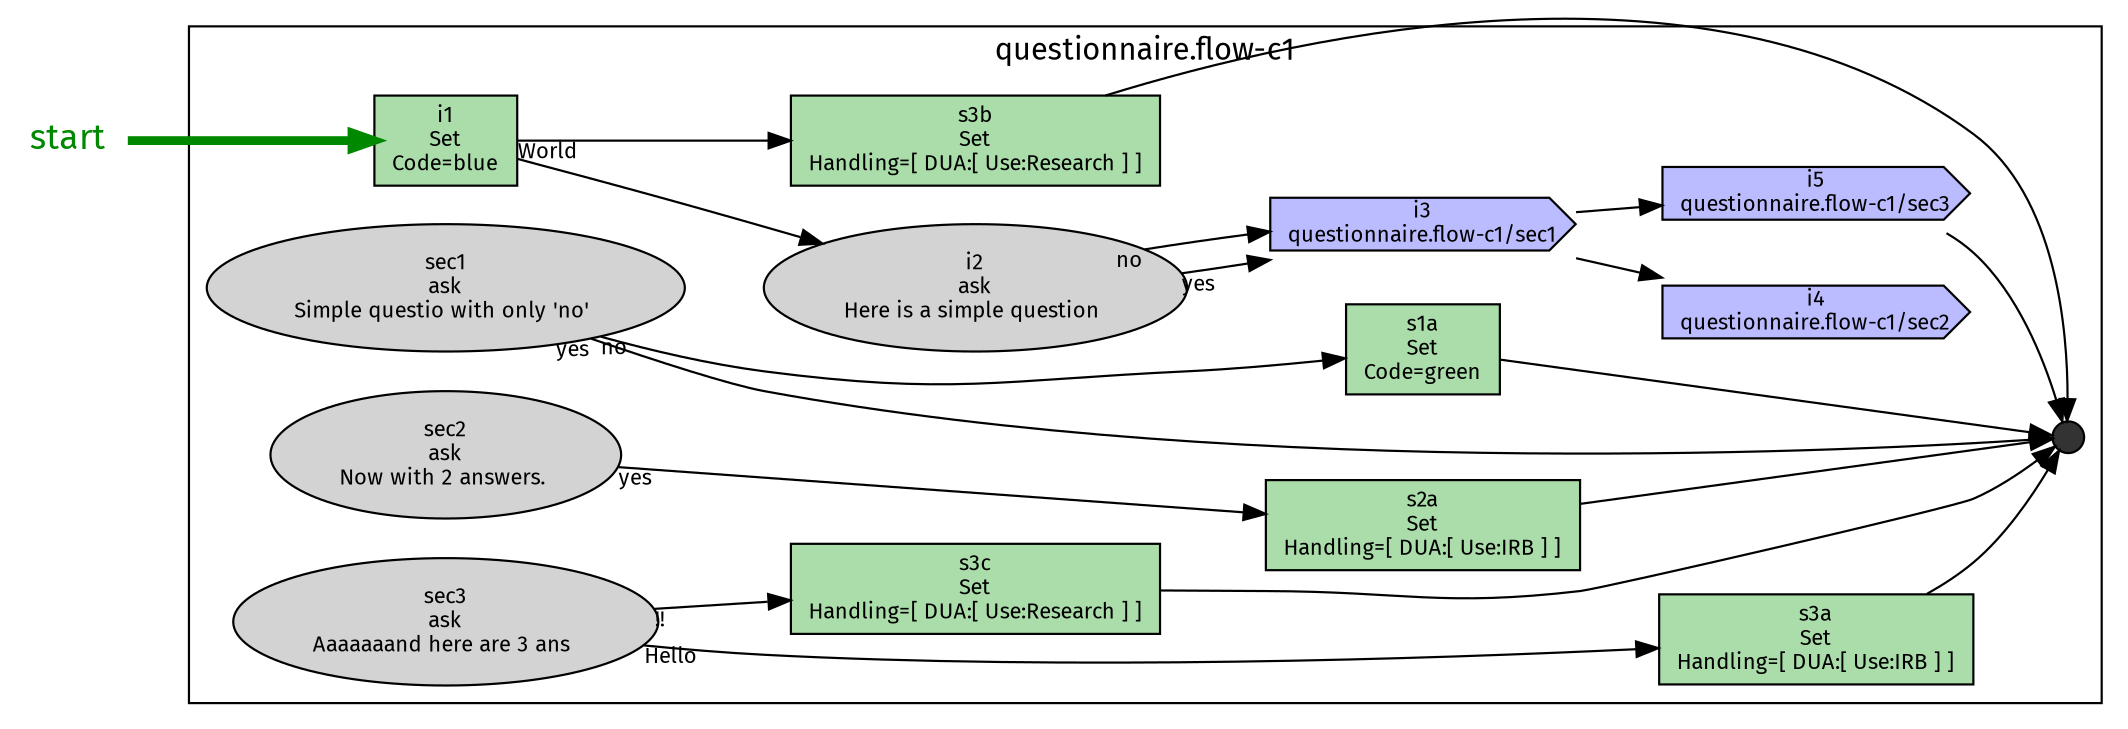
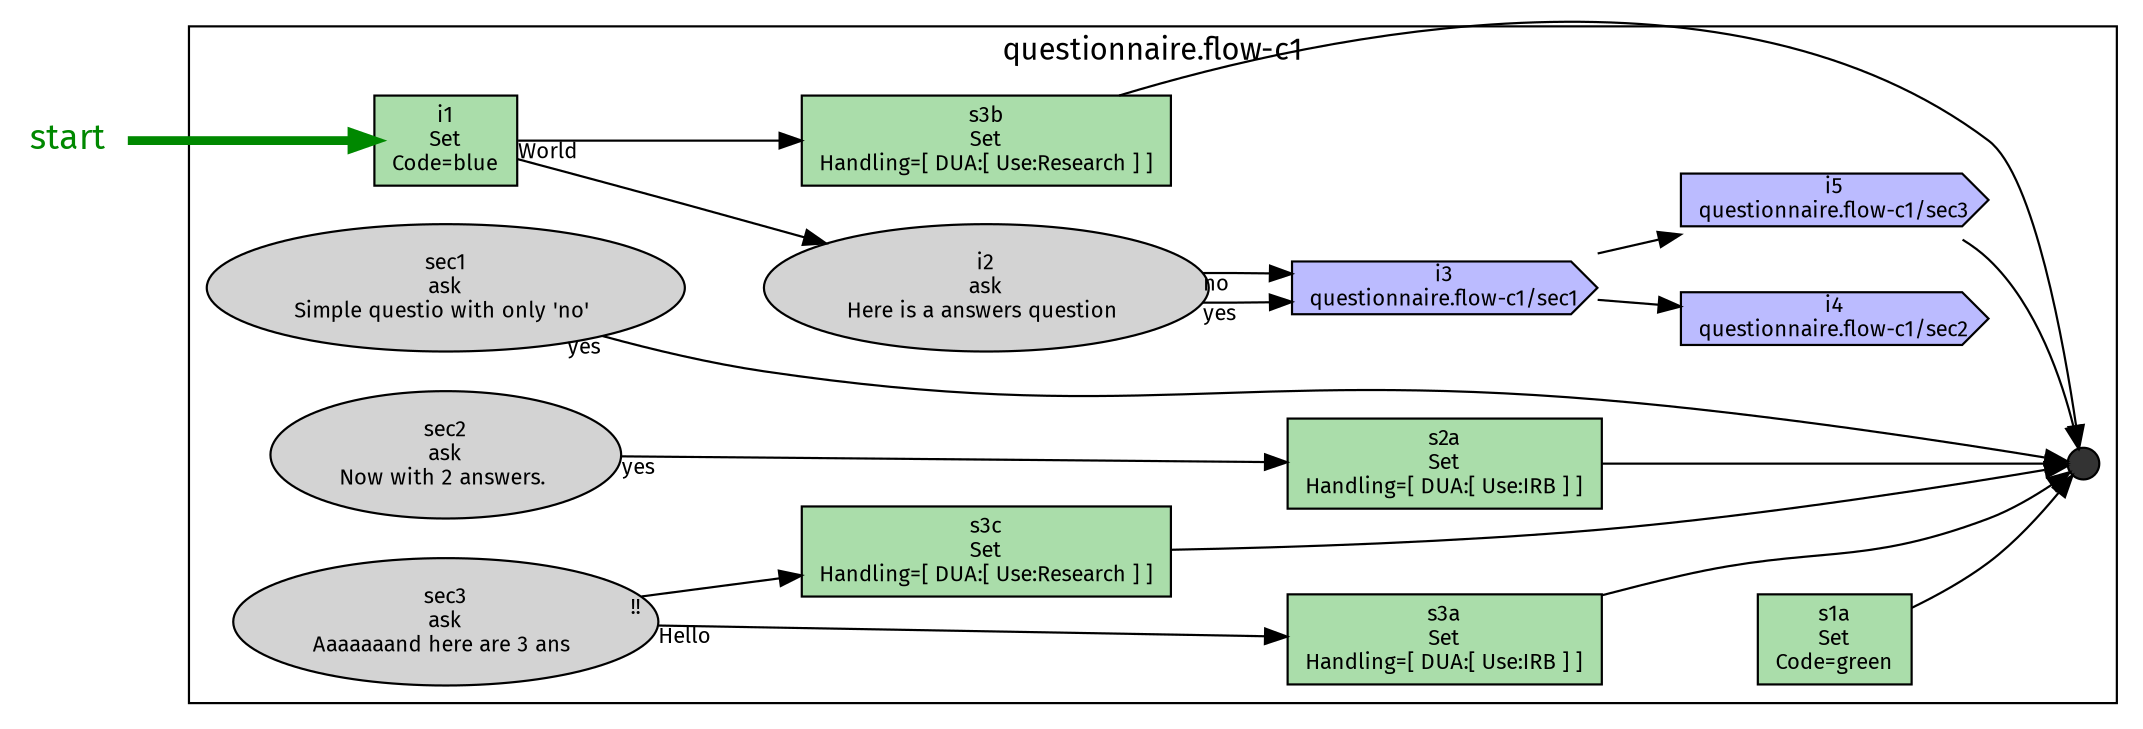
node "i2 ask Here is a simple question": label "i2 ask Here is a simple question" -> "i2 ask Here is a answers question"
edge "sec1 ask Simple questio with only 'no'" -> "s1a Set Code=green": removed
